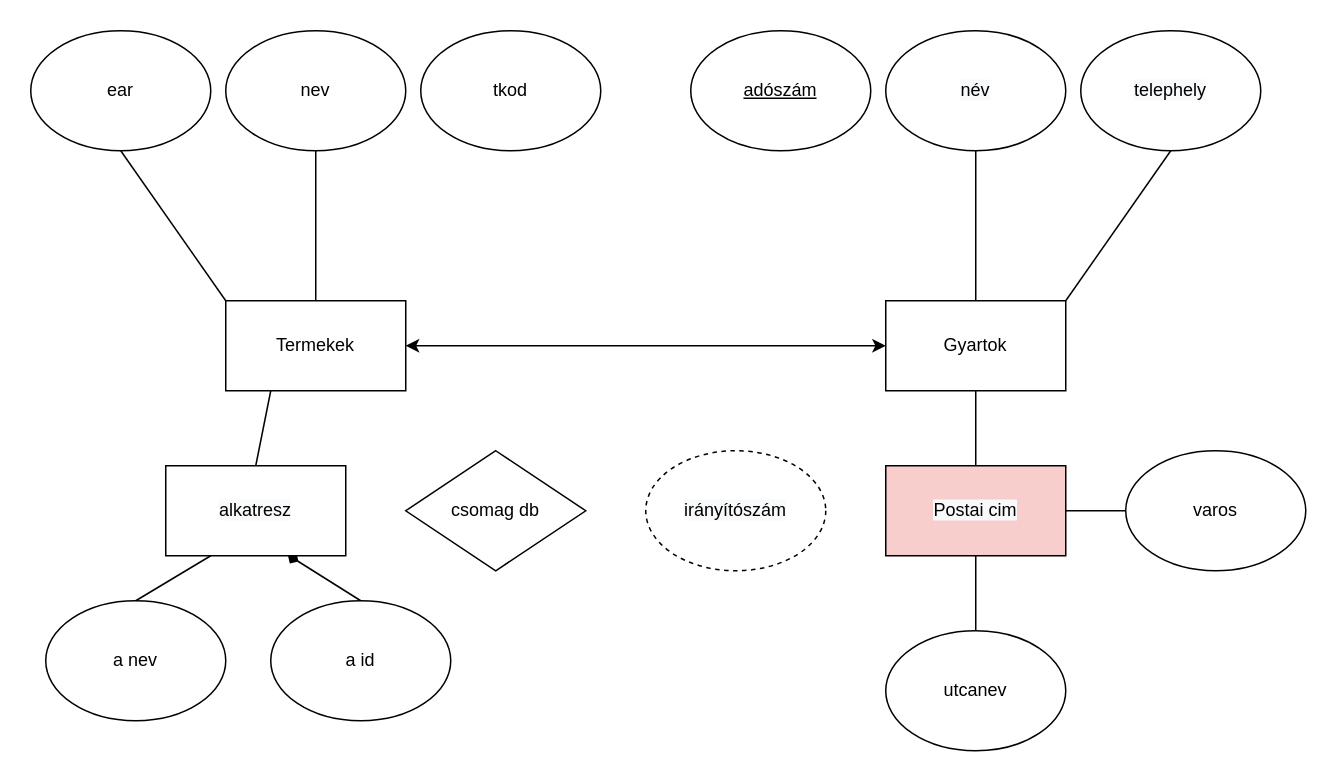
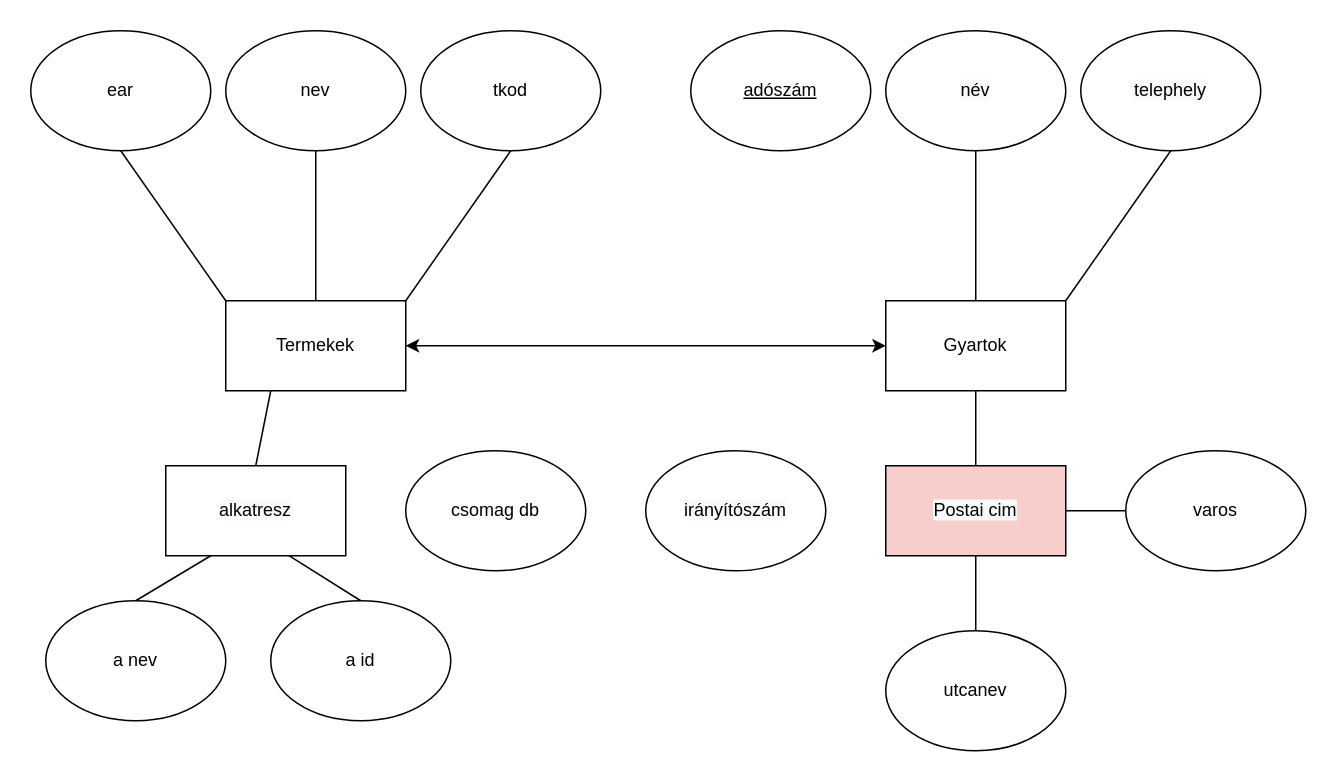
edge "tkod" -- "Termekek": added
node "csomag db": shape diamond -> ellipse
node "irányítószám": style dashed -> solid
edge "a id" -> "alkatresz": arrowhead diamond -> none
